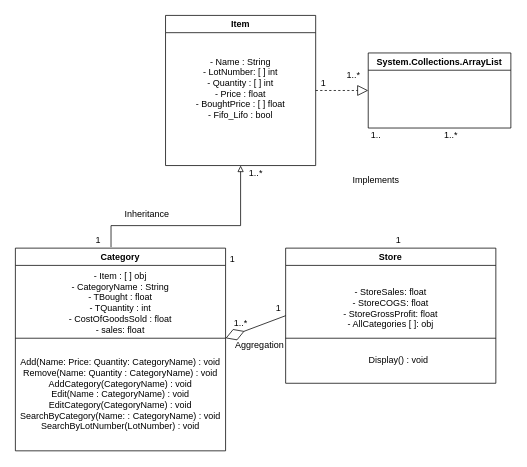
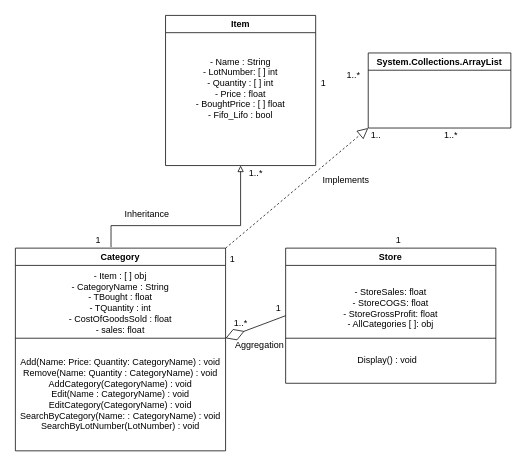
edge "Item" -> "System.Collections.ArrayList": removed
node "Implements": moved (375, 180) -> (345, 180)
edge "Category" -> "System.Collections.ArrayList": added
node "Display() : void": moved (398, 360) -> (387, 360)
